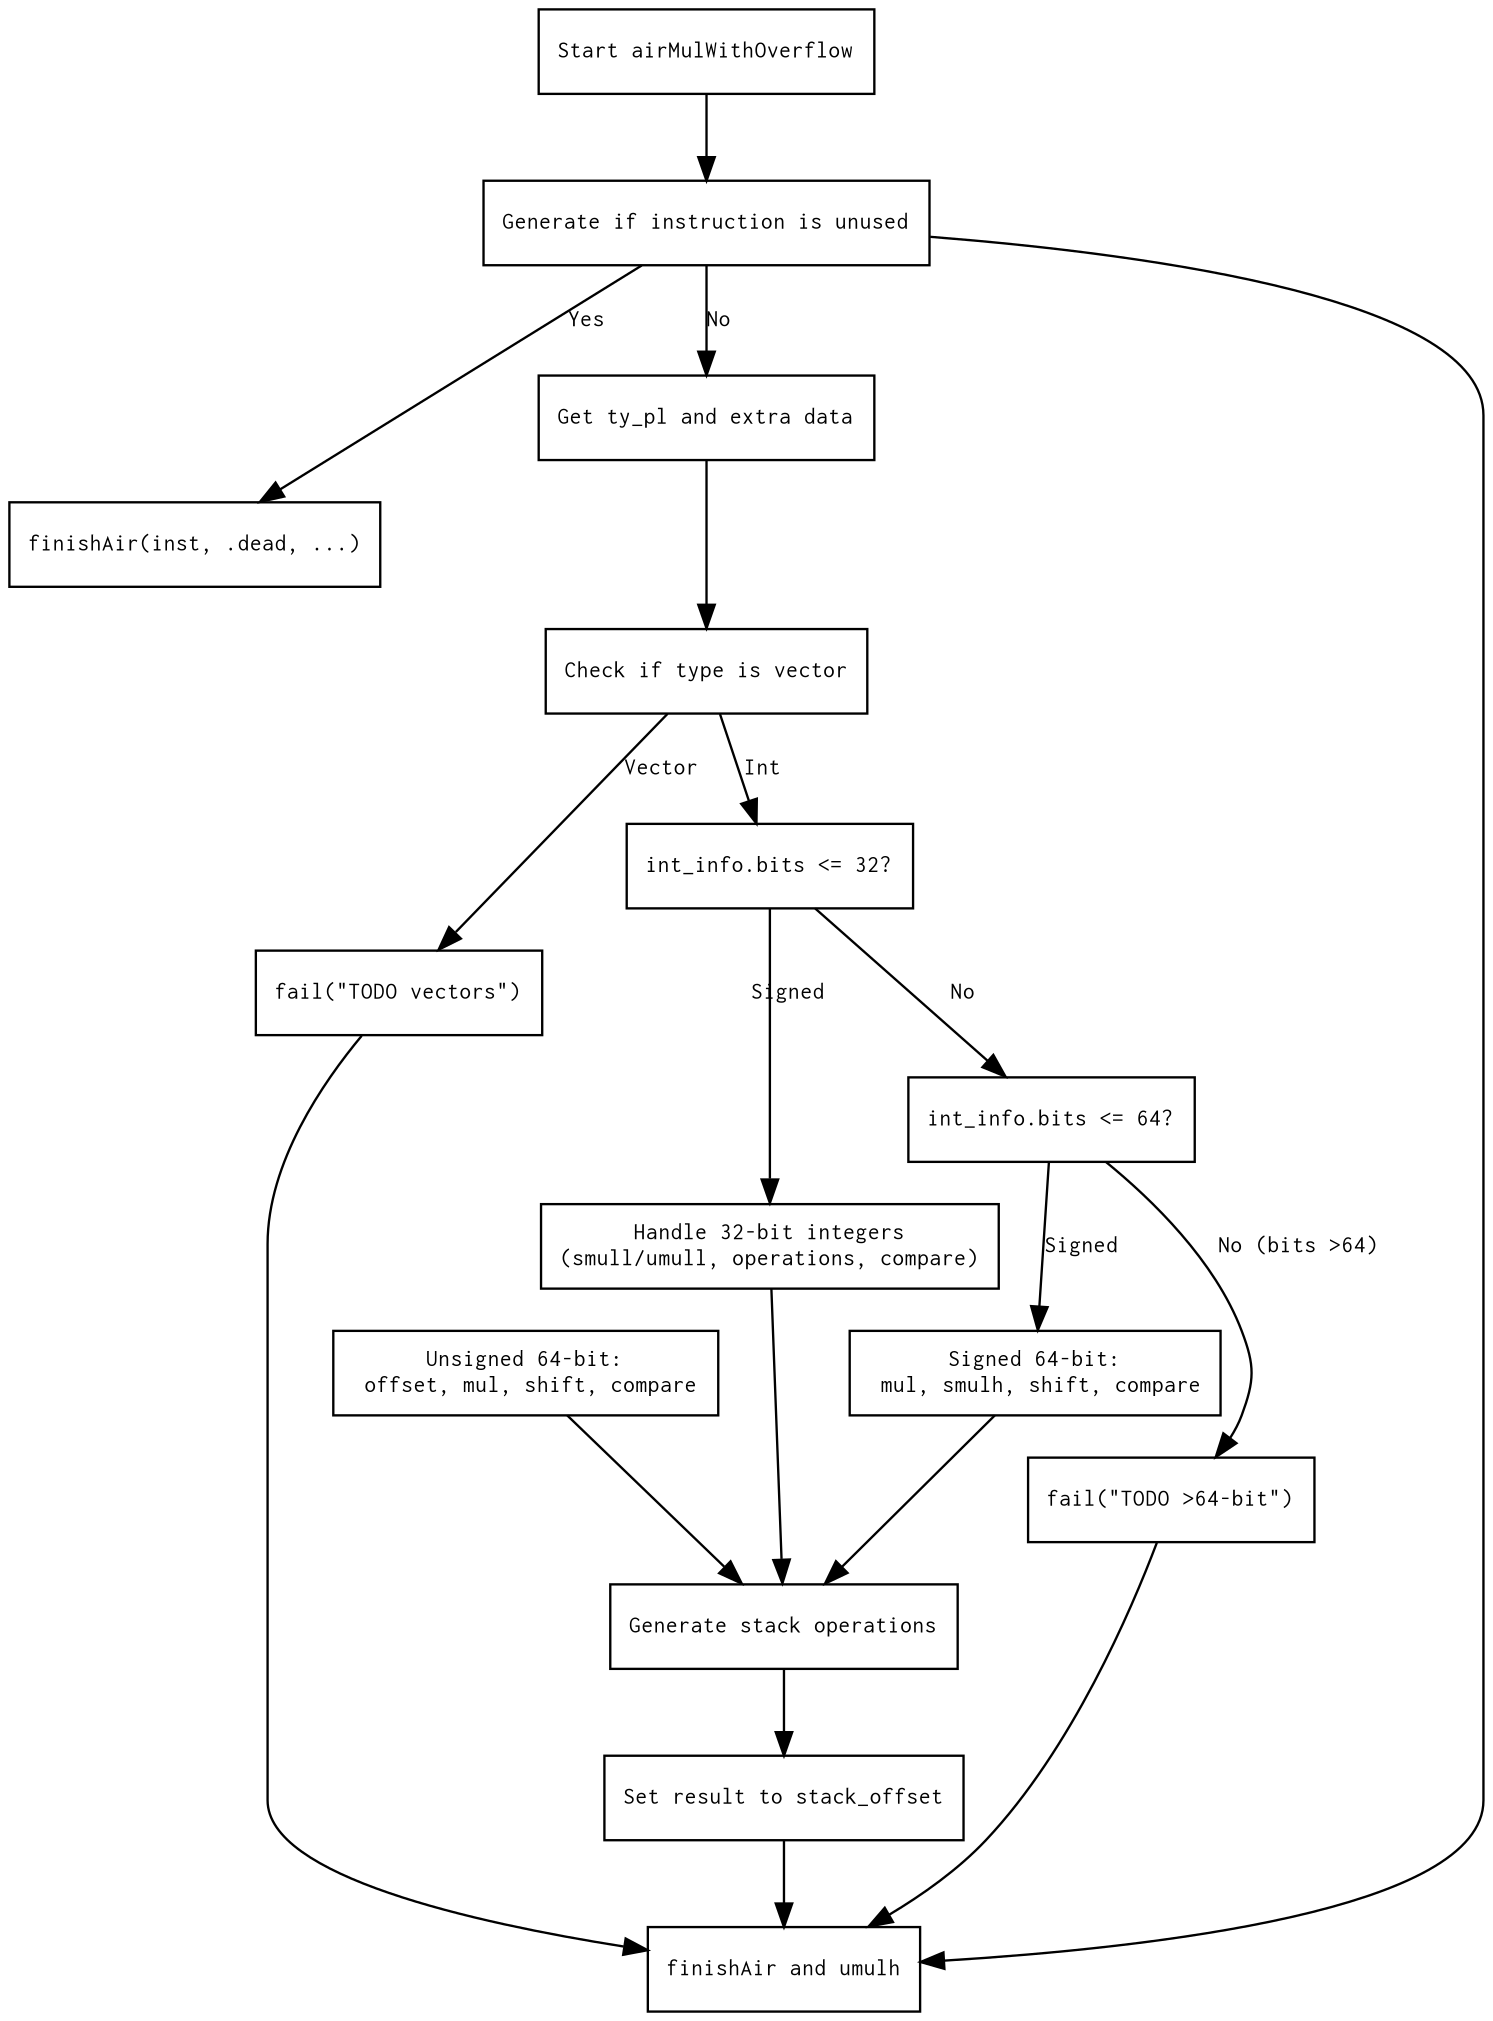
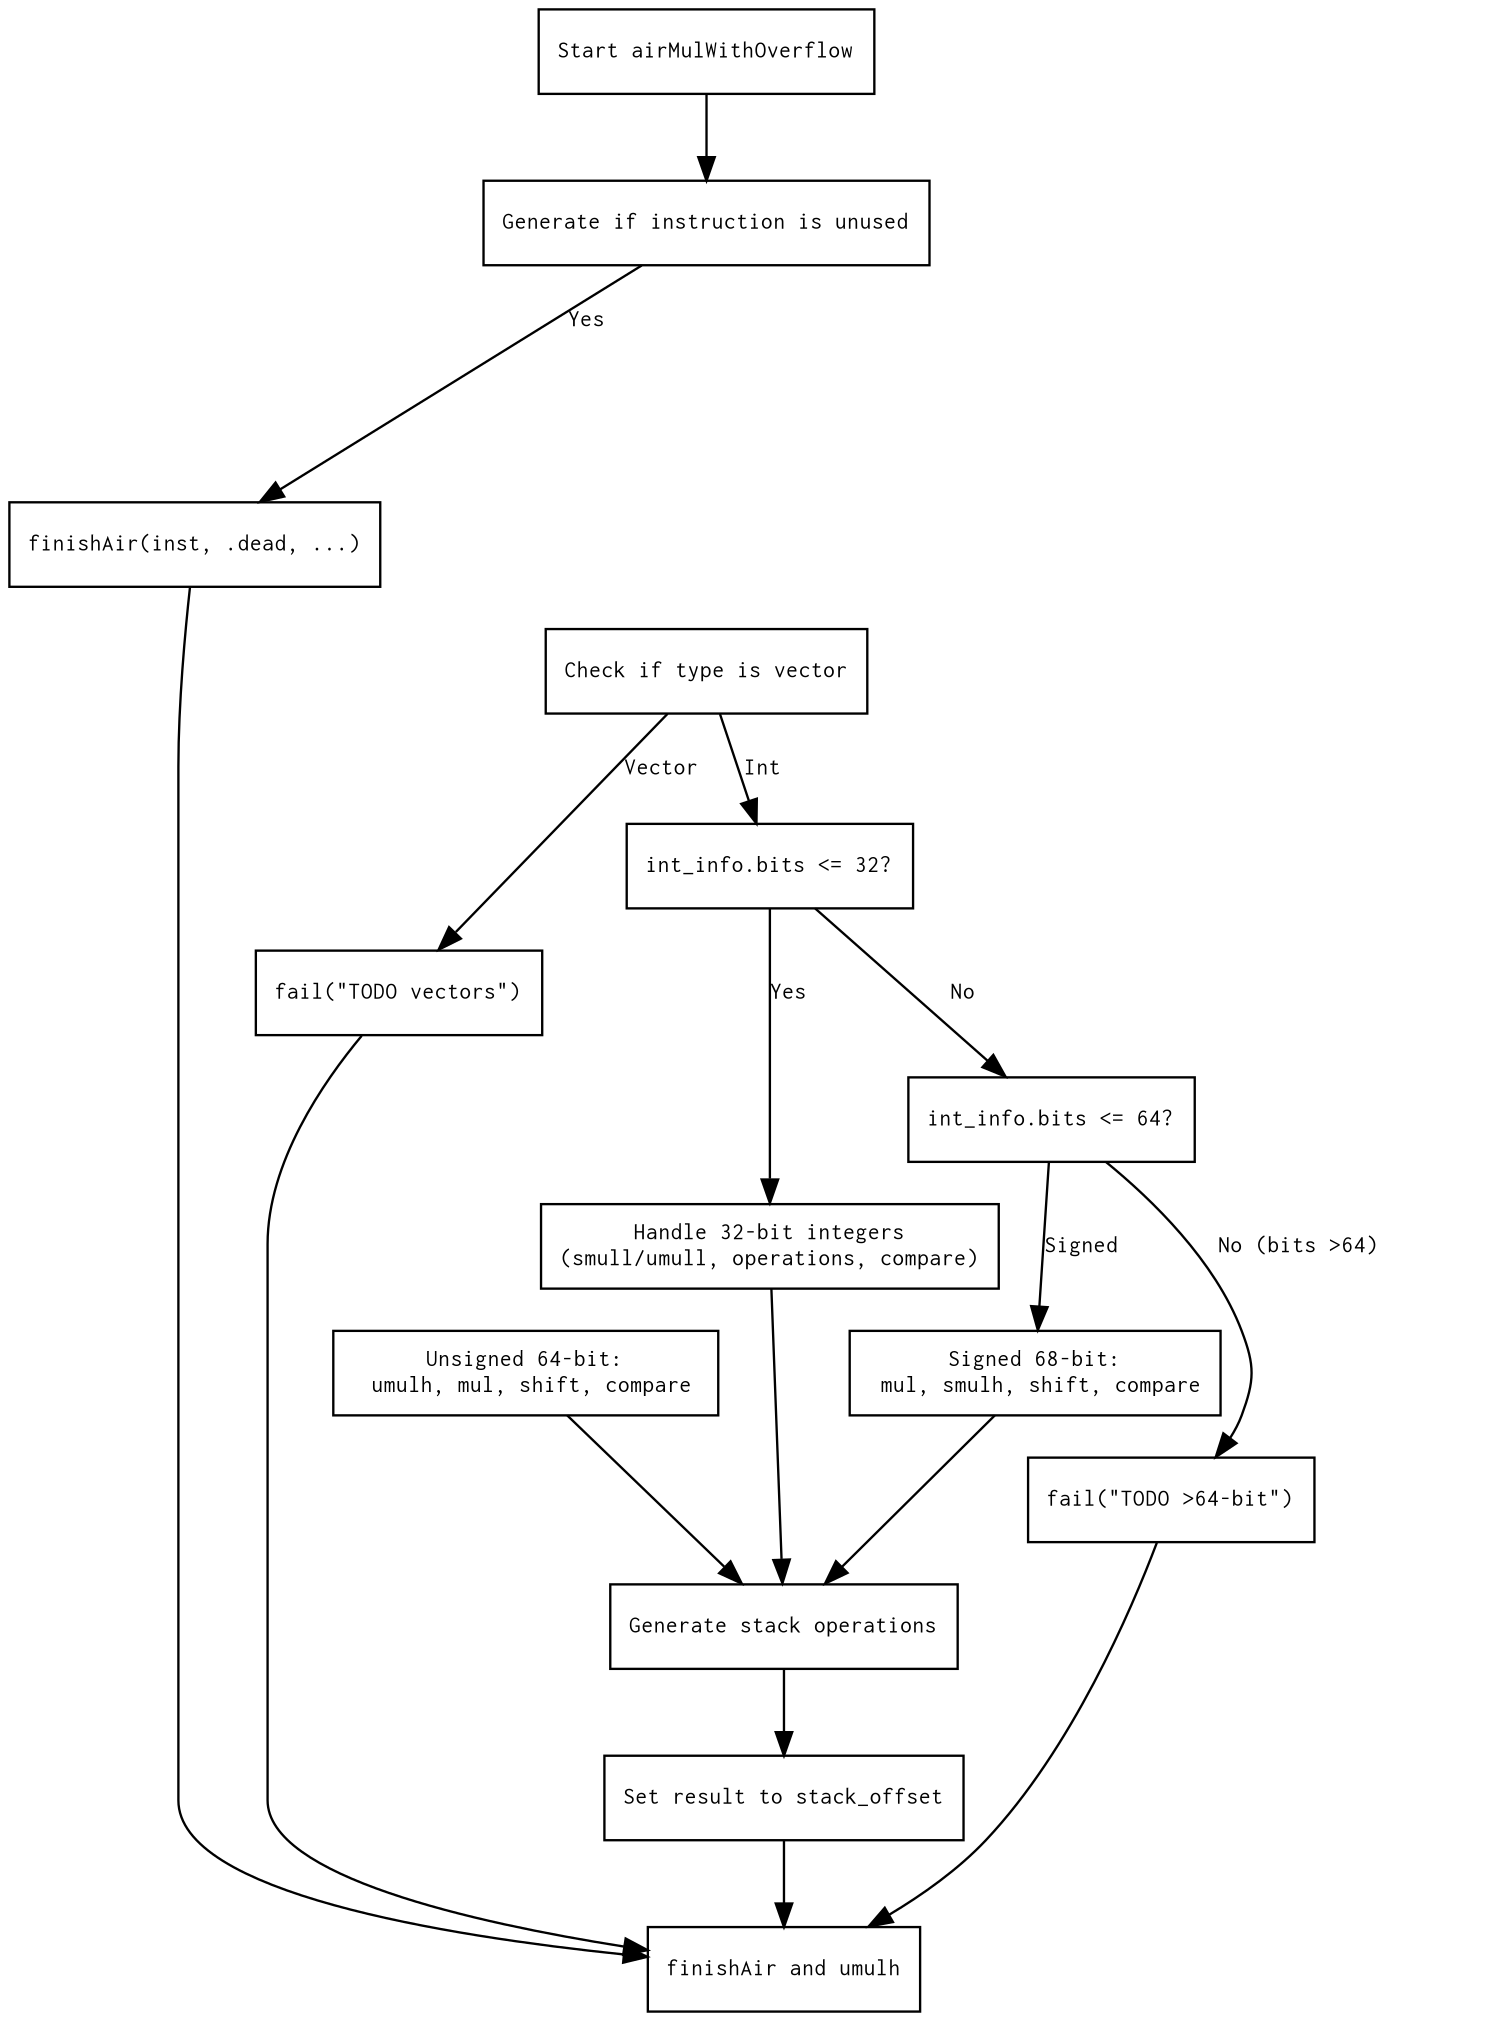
node "Get ty_pl and extra data": removed
edge "int_info.bits <= 32?" -> "Handle 32-bit integers (smull/umull, operations, compare)": label "Signed" -> "Yes"
edge "Generate if instruction is unused" -> "finishAir and umulh": now "finishAir(inst, .dead, ...)" -> "finishAir and umulh"
node "Unsigned 64-bit: offset, mul, shift, compare": label "Unsigned 64-bit: offset, mul, shift, compare" -> "Unsigned 64-bit: umulh, mul, shift, compare"
node "Signed 64-bit: mul, smulh, shift, compare": label "Signed 64-bit: mul, smulh, shift, compare" -> "Signed 68-bit: mul, smulh, shift, compare"
